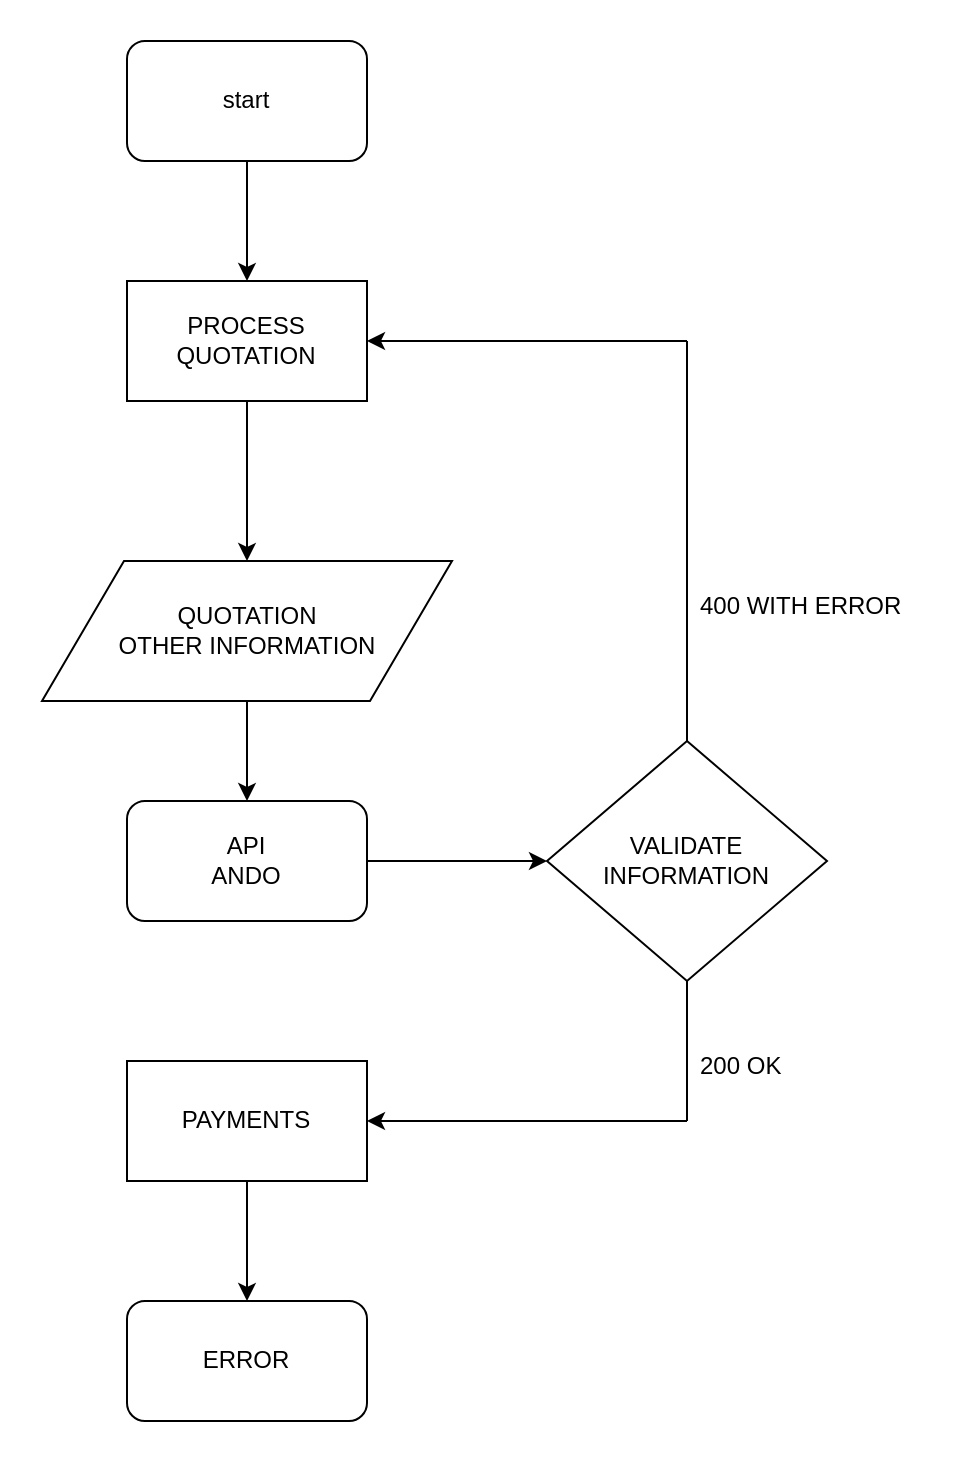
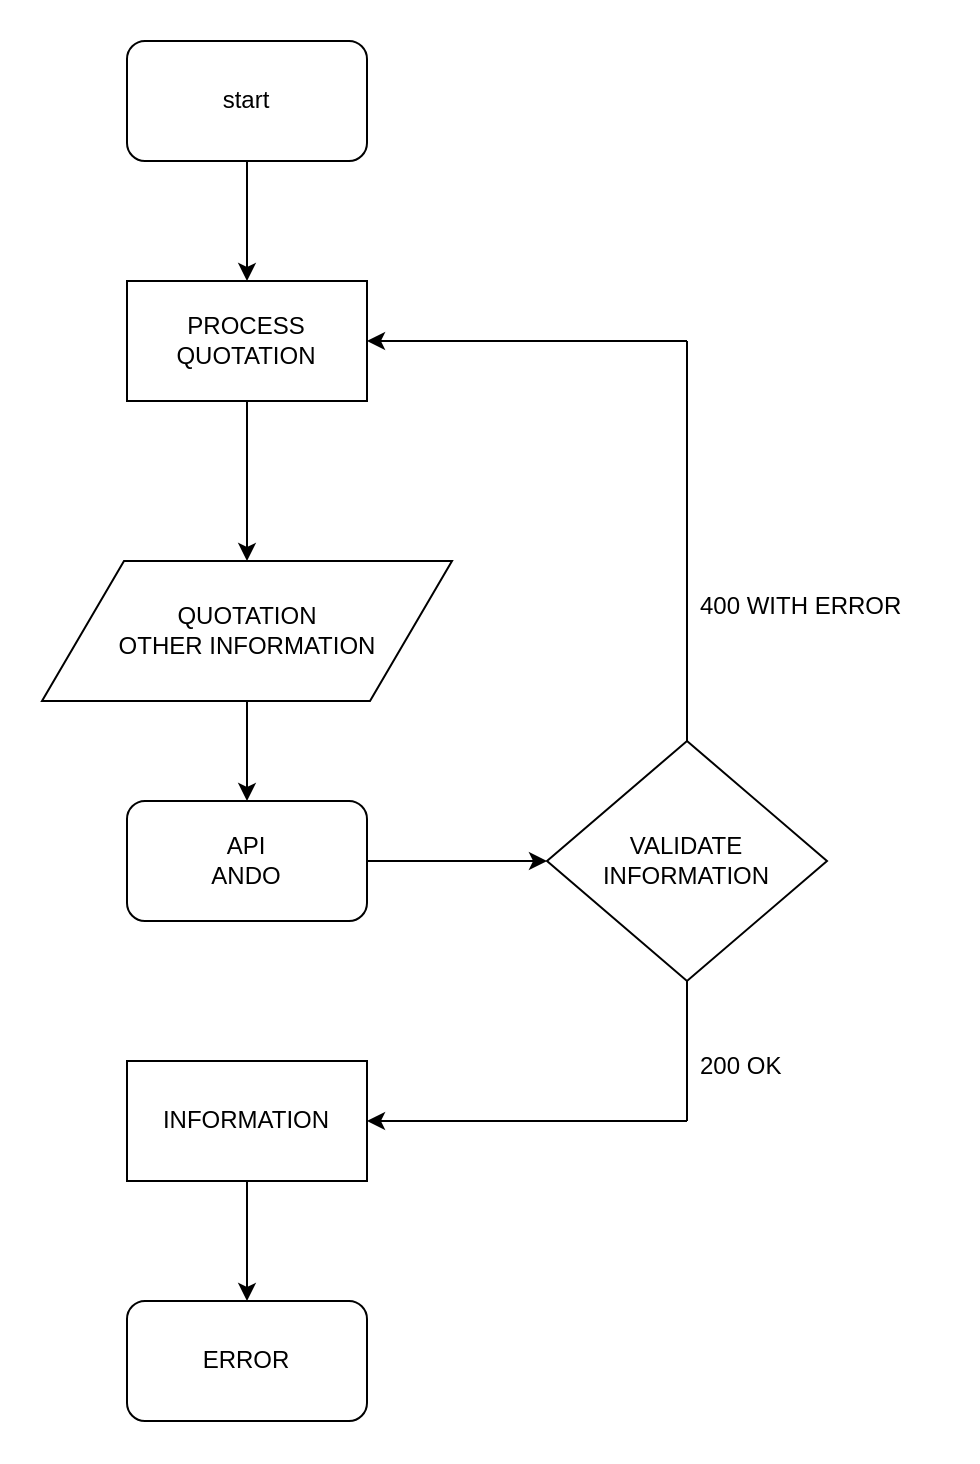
node "PAYMENTS": label "PAYMENTS" -> "INFORMATION"
